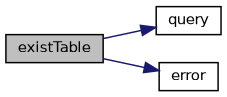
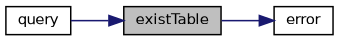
edge "existTable" -> "query": reversed
